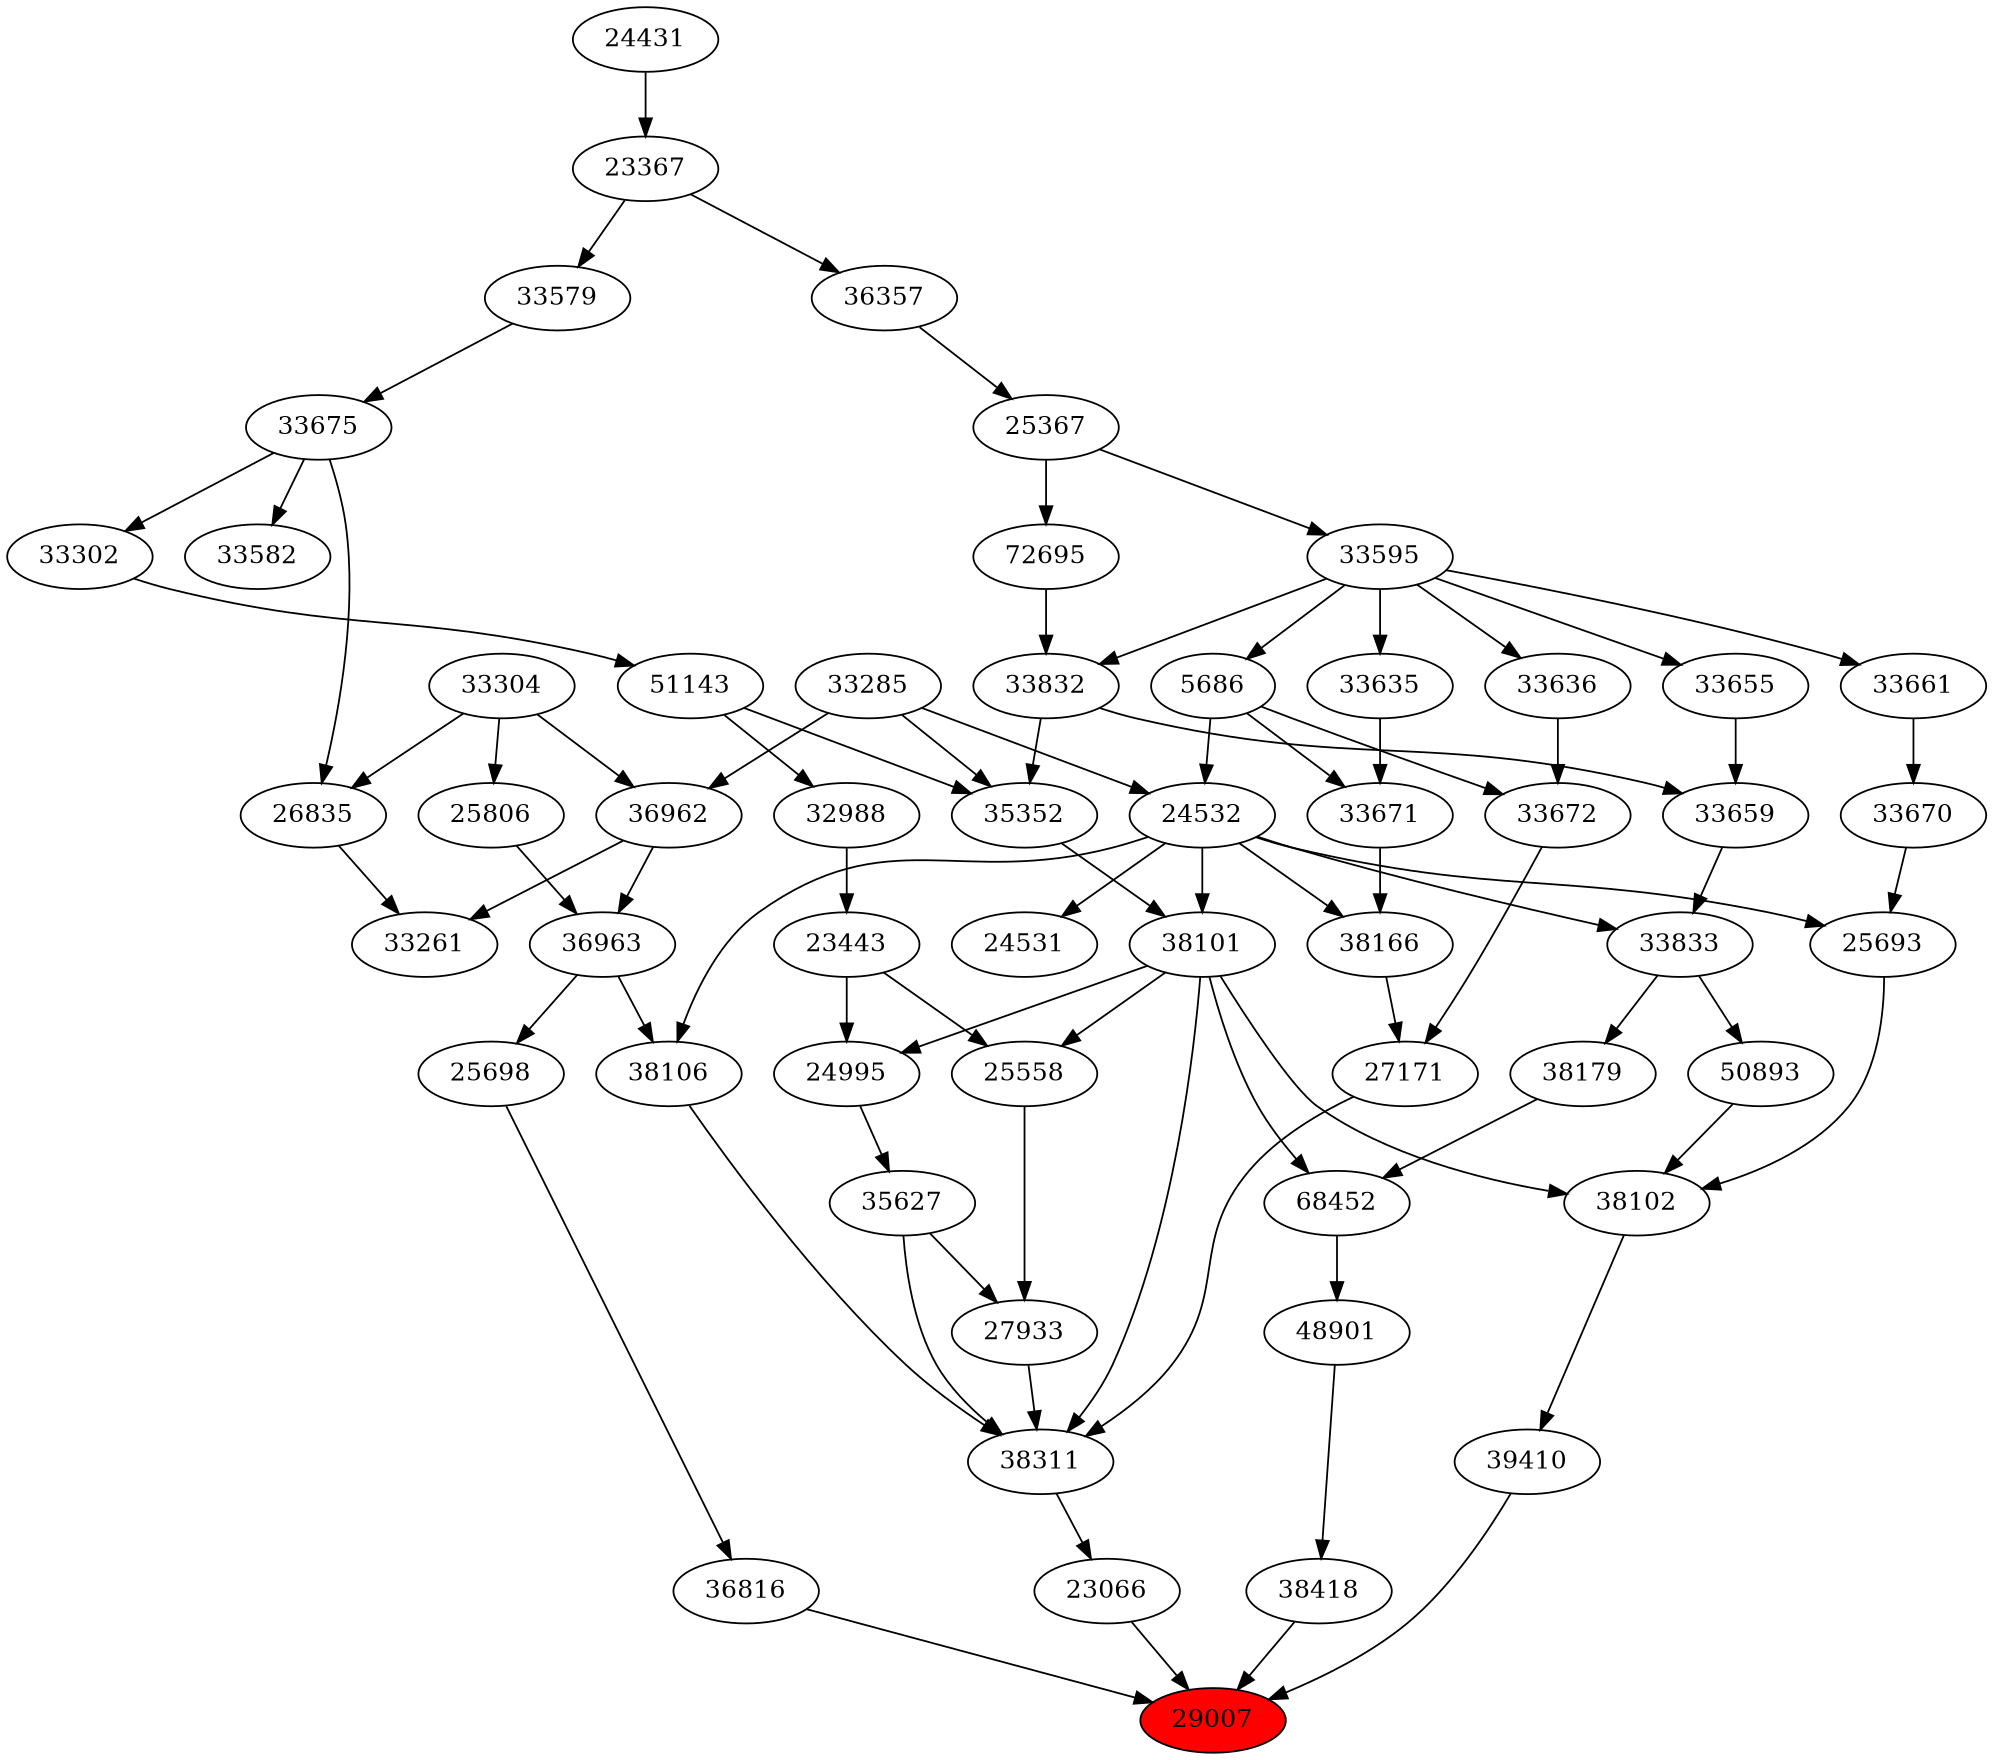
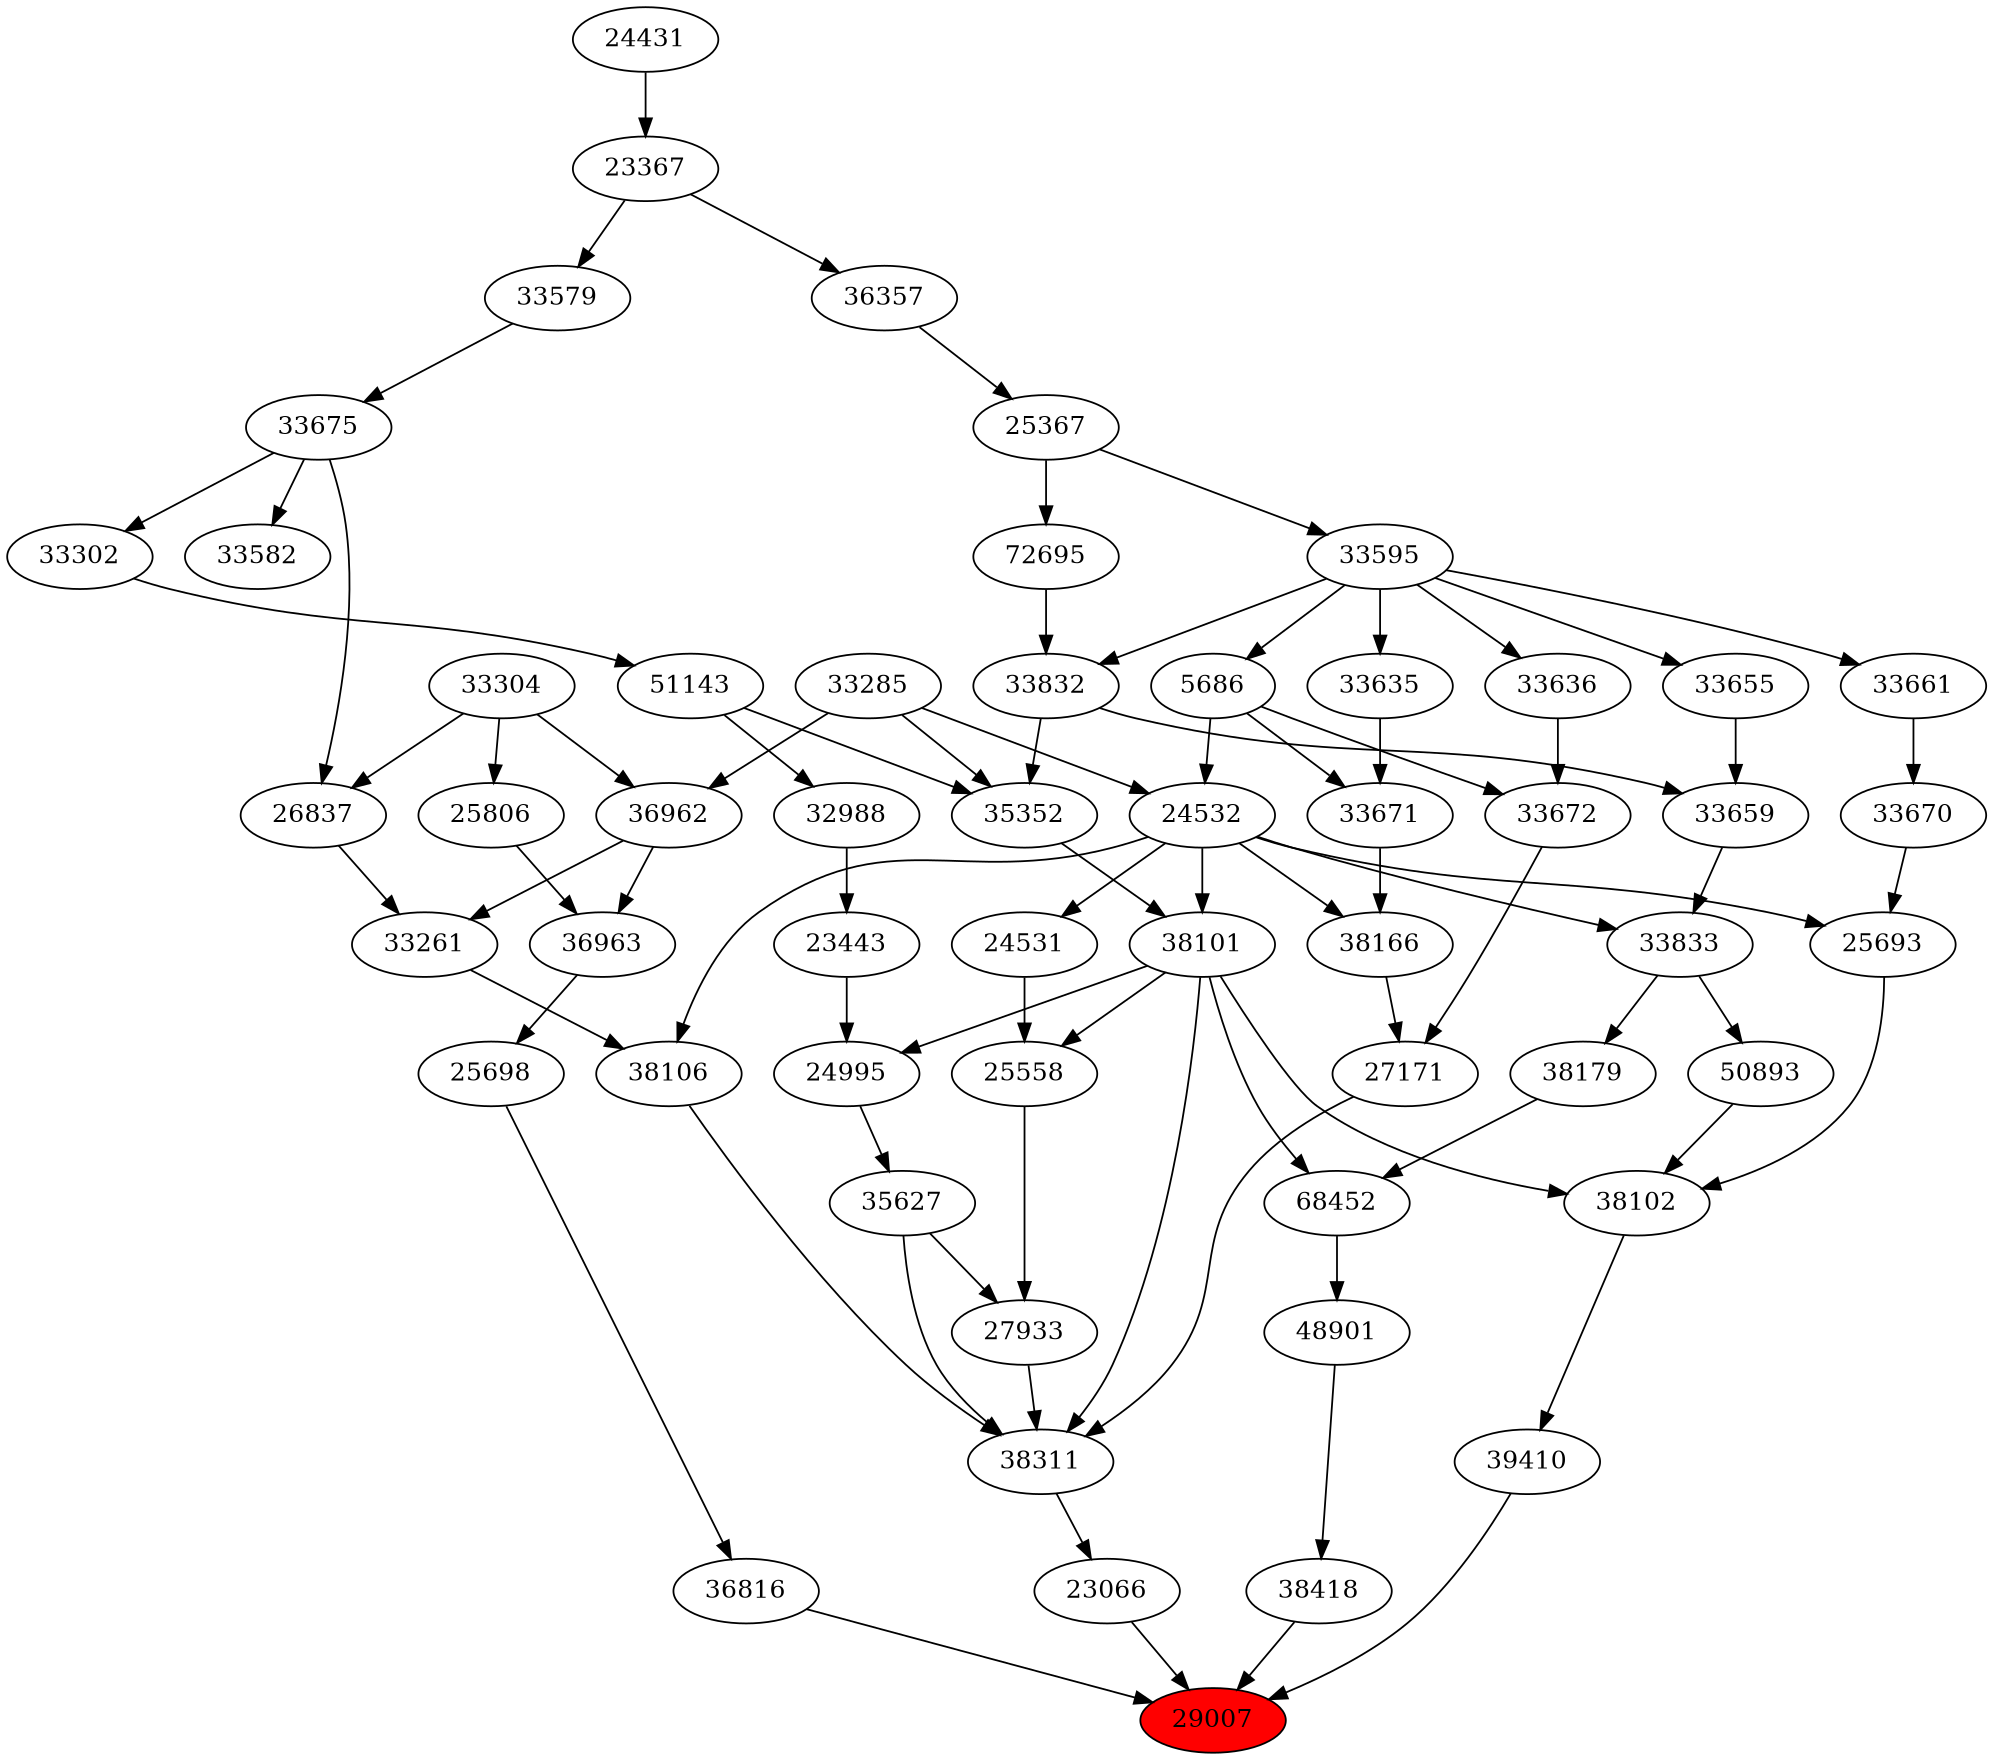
node "26835": label "26835" -> "26837"
edge "36963" -> "38106": now "33261" -> "38106"
edge "23443" -> "25558": now "24531" -> "25558"
